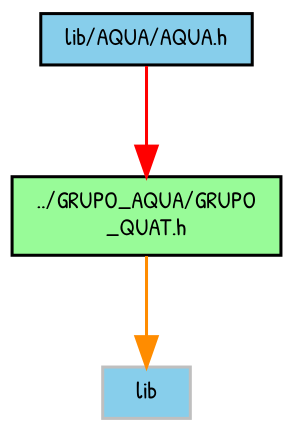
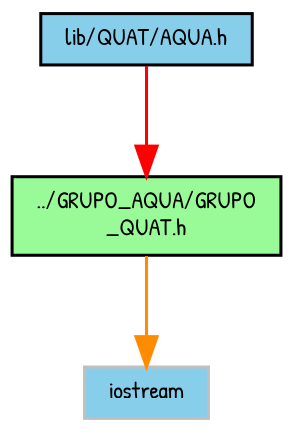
node "lib/AQUA/AQUA.h": label "lib/AQUA/AQUA.h" -> "lib/QUAT/AQUA.h"
node "lib": label "lib" -> "iostream"
